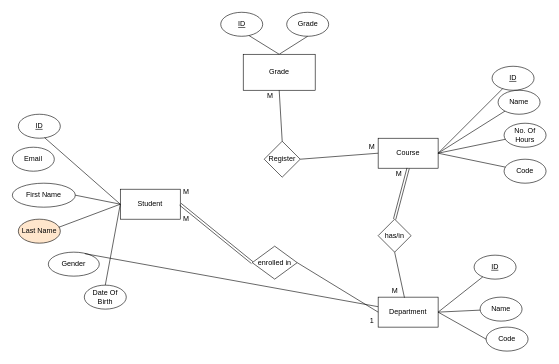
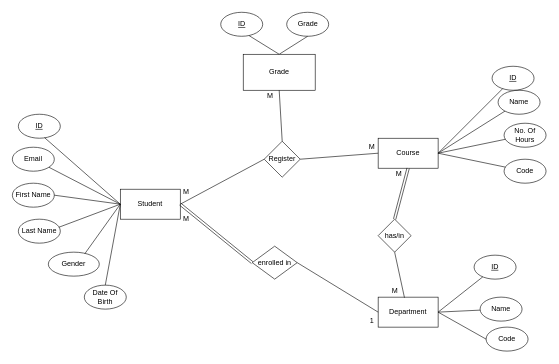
edge "Register" -- "Student": added
edge "Email" -- "Student": added
node "First Name": size 63x24 -> 42x24
node "Last Name": fillcolor #ffe6cc -> #ffffff
edge "Gender" -- "Department": now "Gender" -- "Student"
